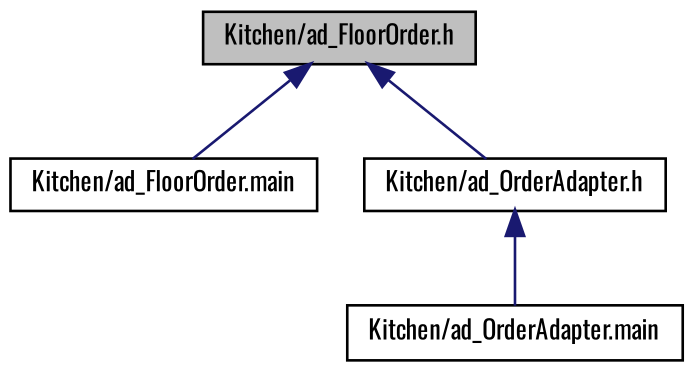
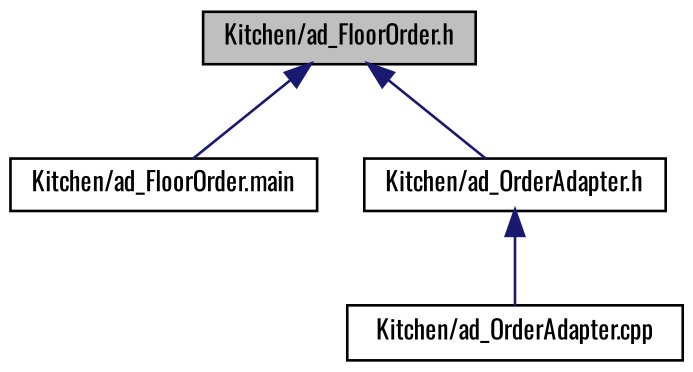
node "Kitchen/ad_OrderAdapter.main": label "Kitchen/ad_OrderAdapter.main" -> "Kitchen/ad_OrderAdapter.cpp"
